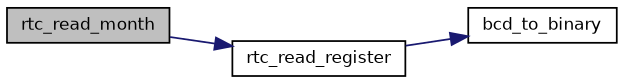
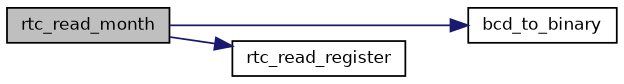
edge "rtc_read_register" -> "bcd_to_binary": now "rtc_read_month" -> "bcd_to_binary"
